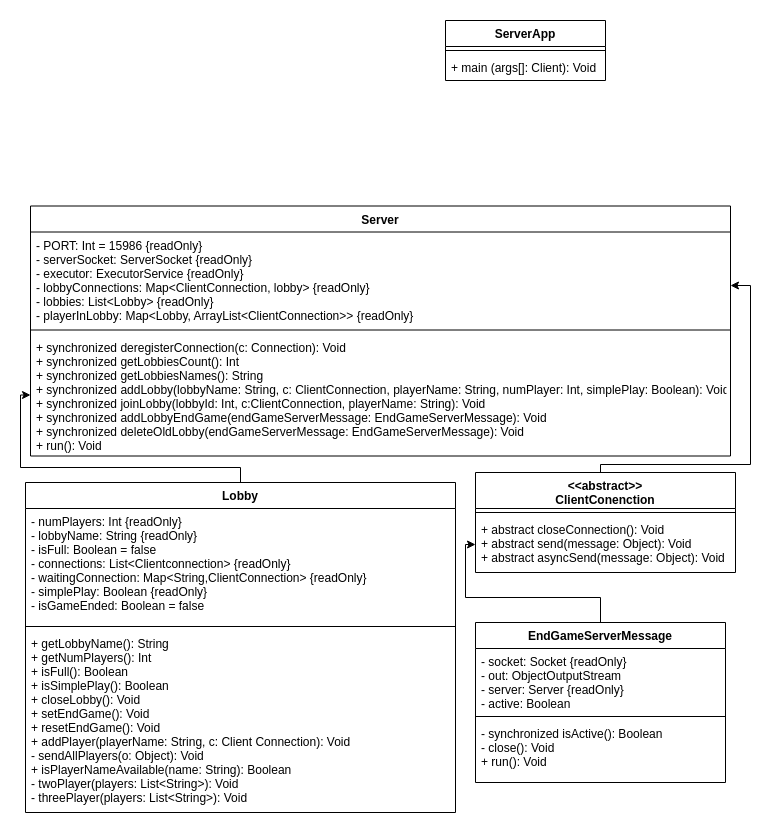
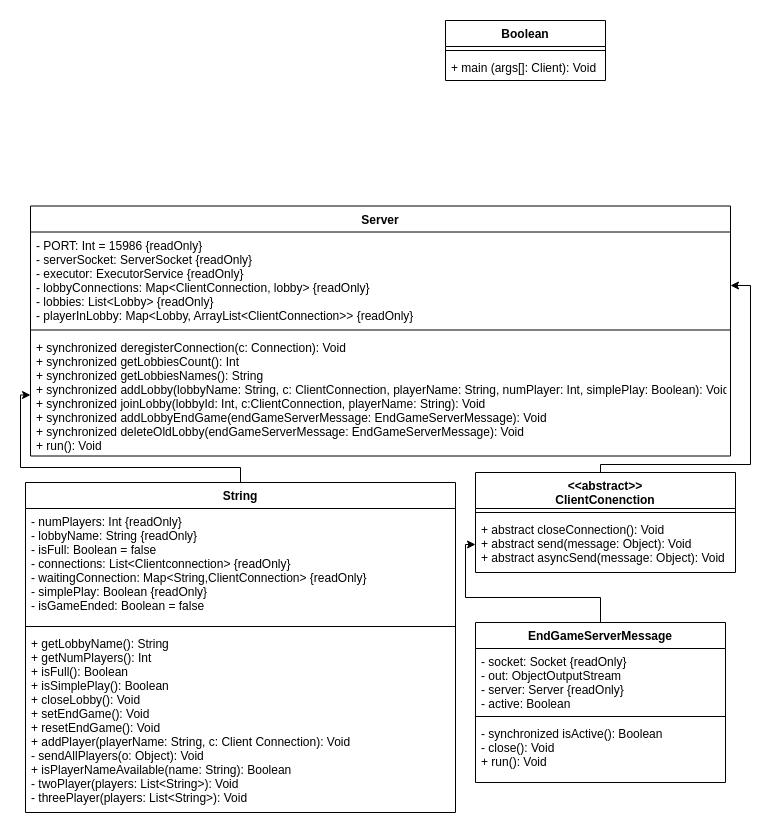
node "ServerApp": label "ServerApp" -> "Boolean"
node "Lobby": label "Lobby" -> "String"
